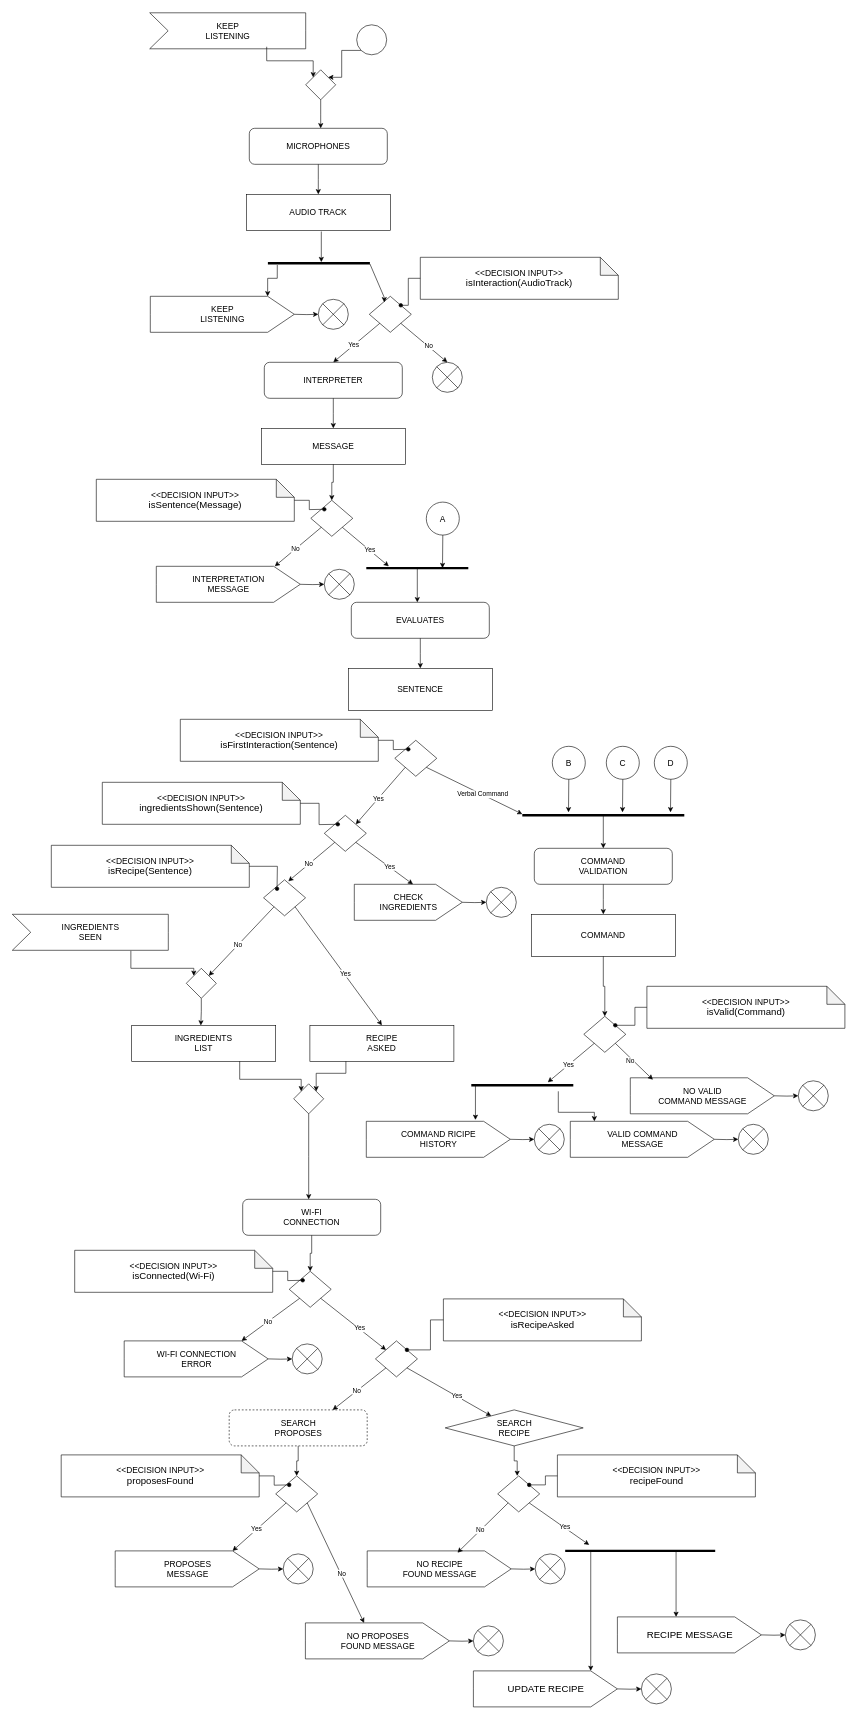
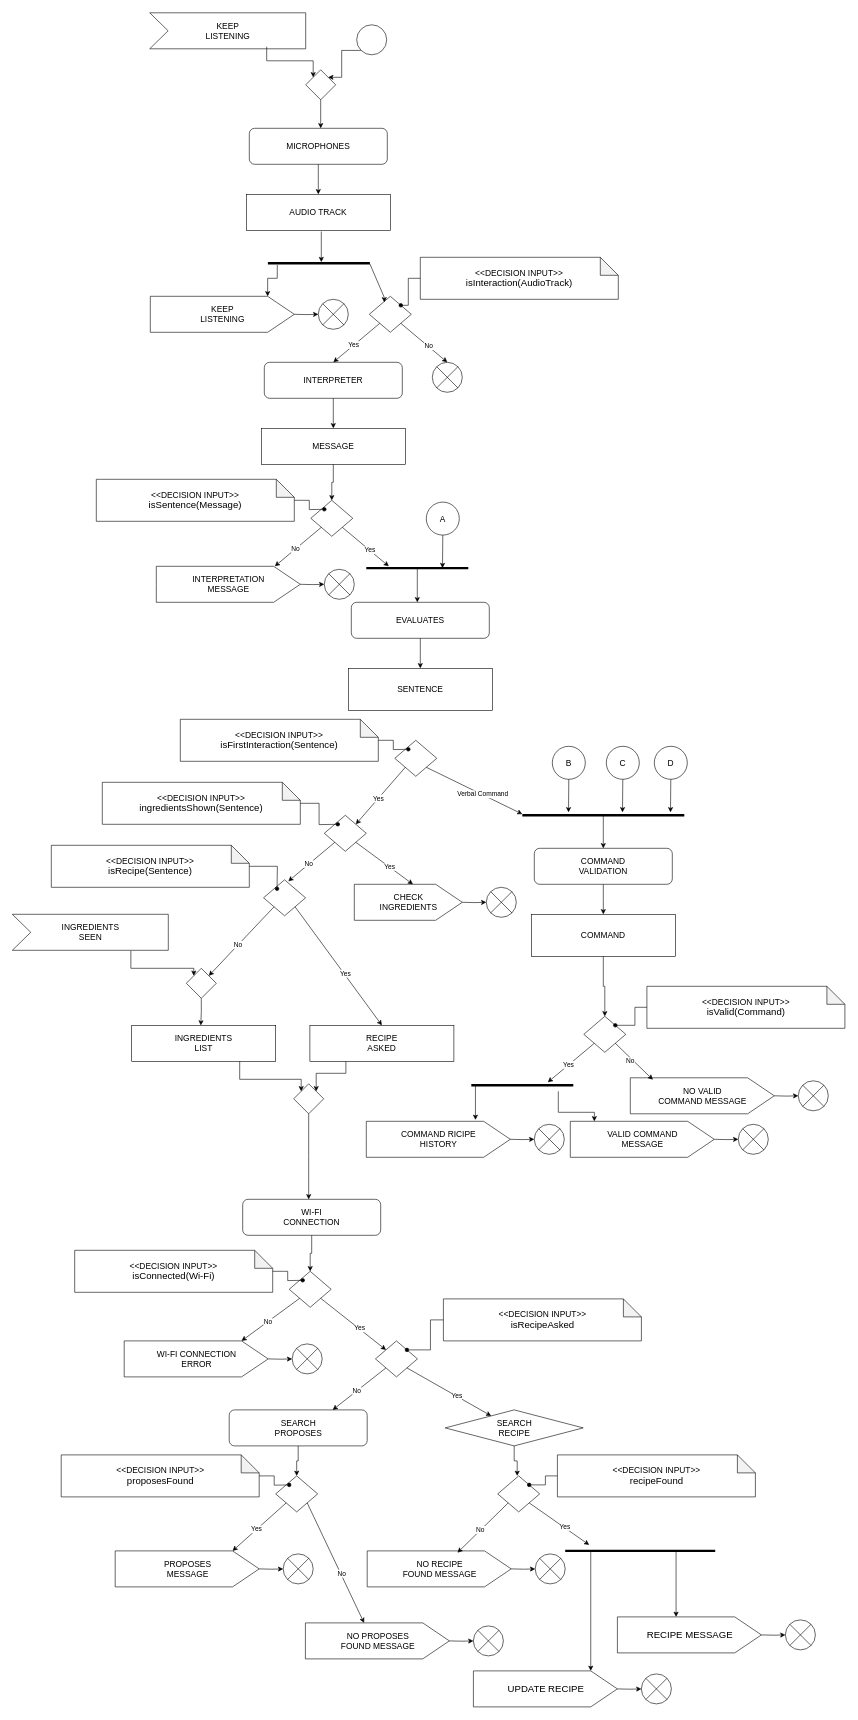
node "SEARCH PROPOSES": style dashed -> solid
